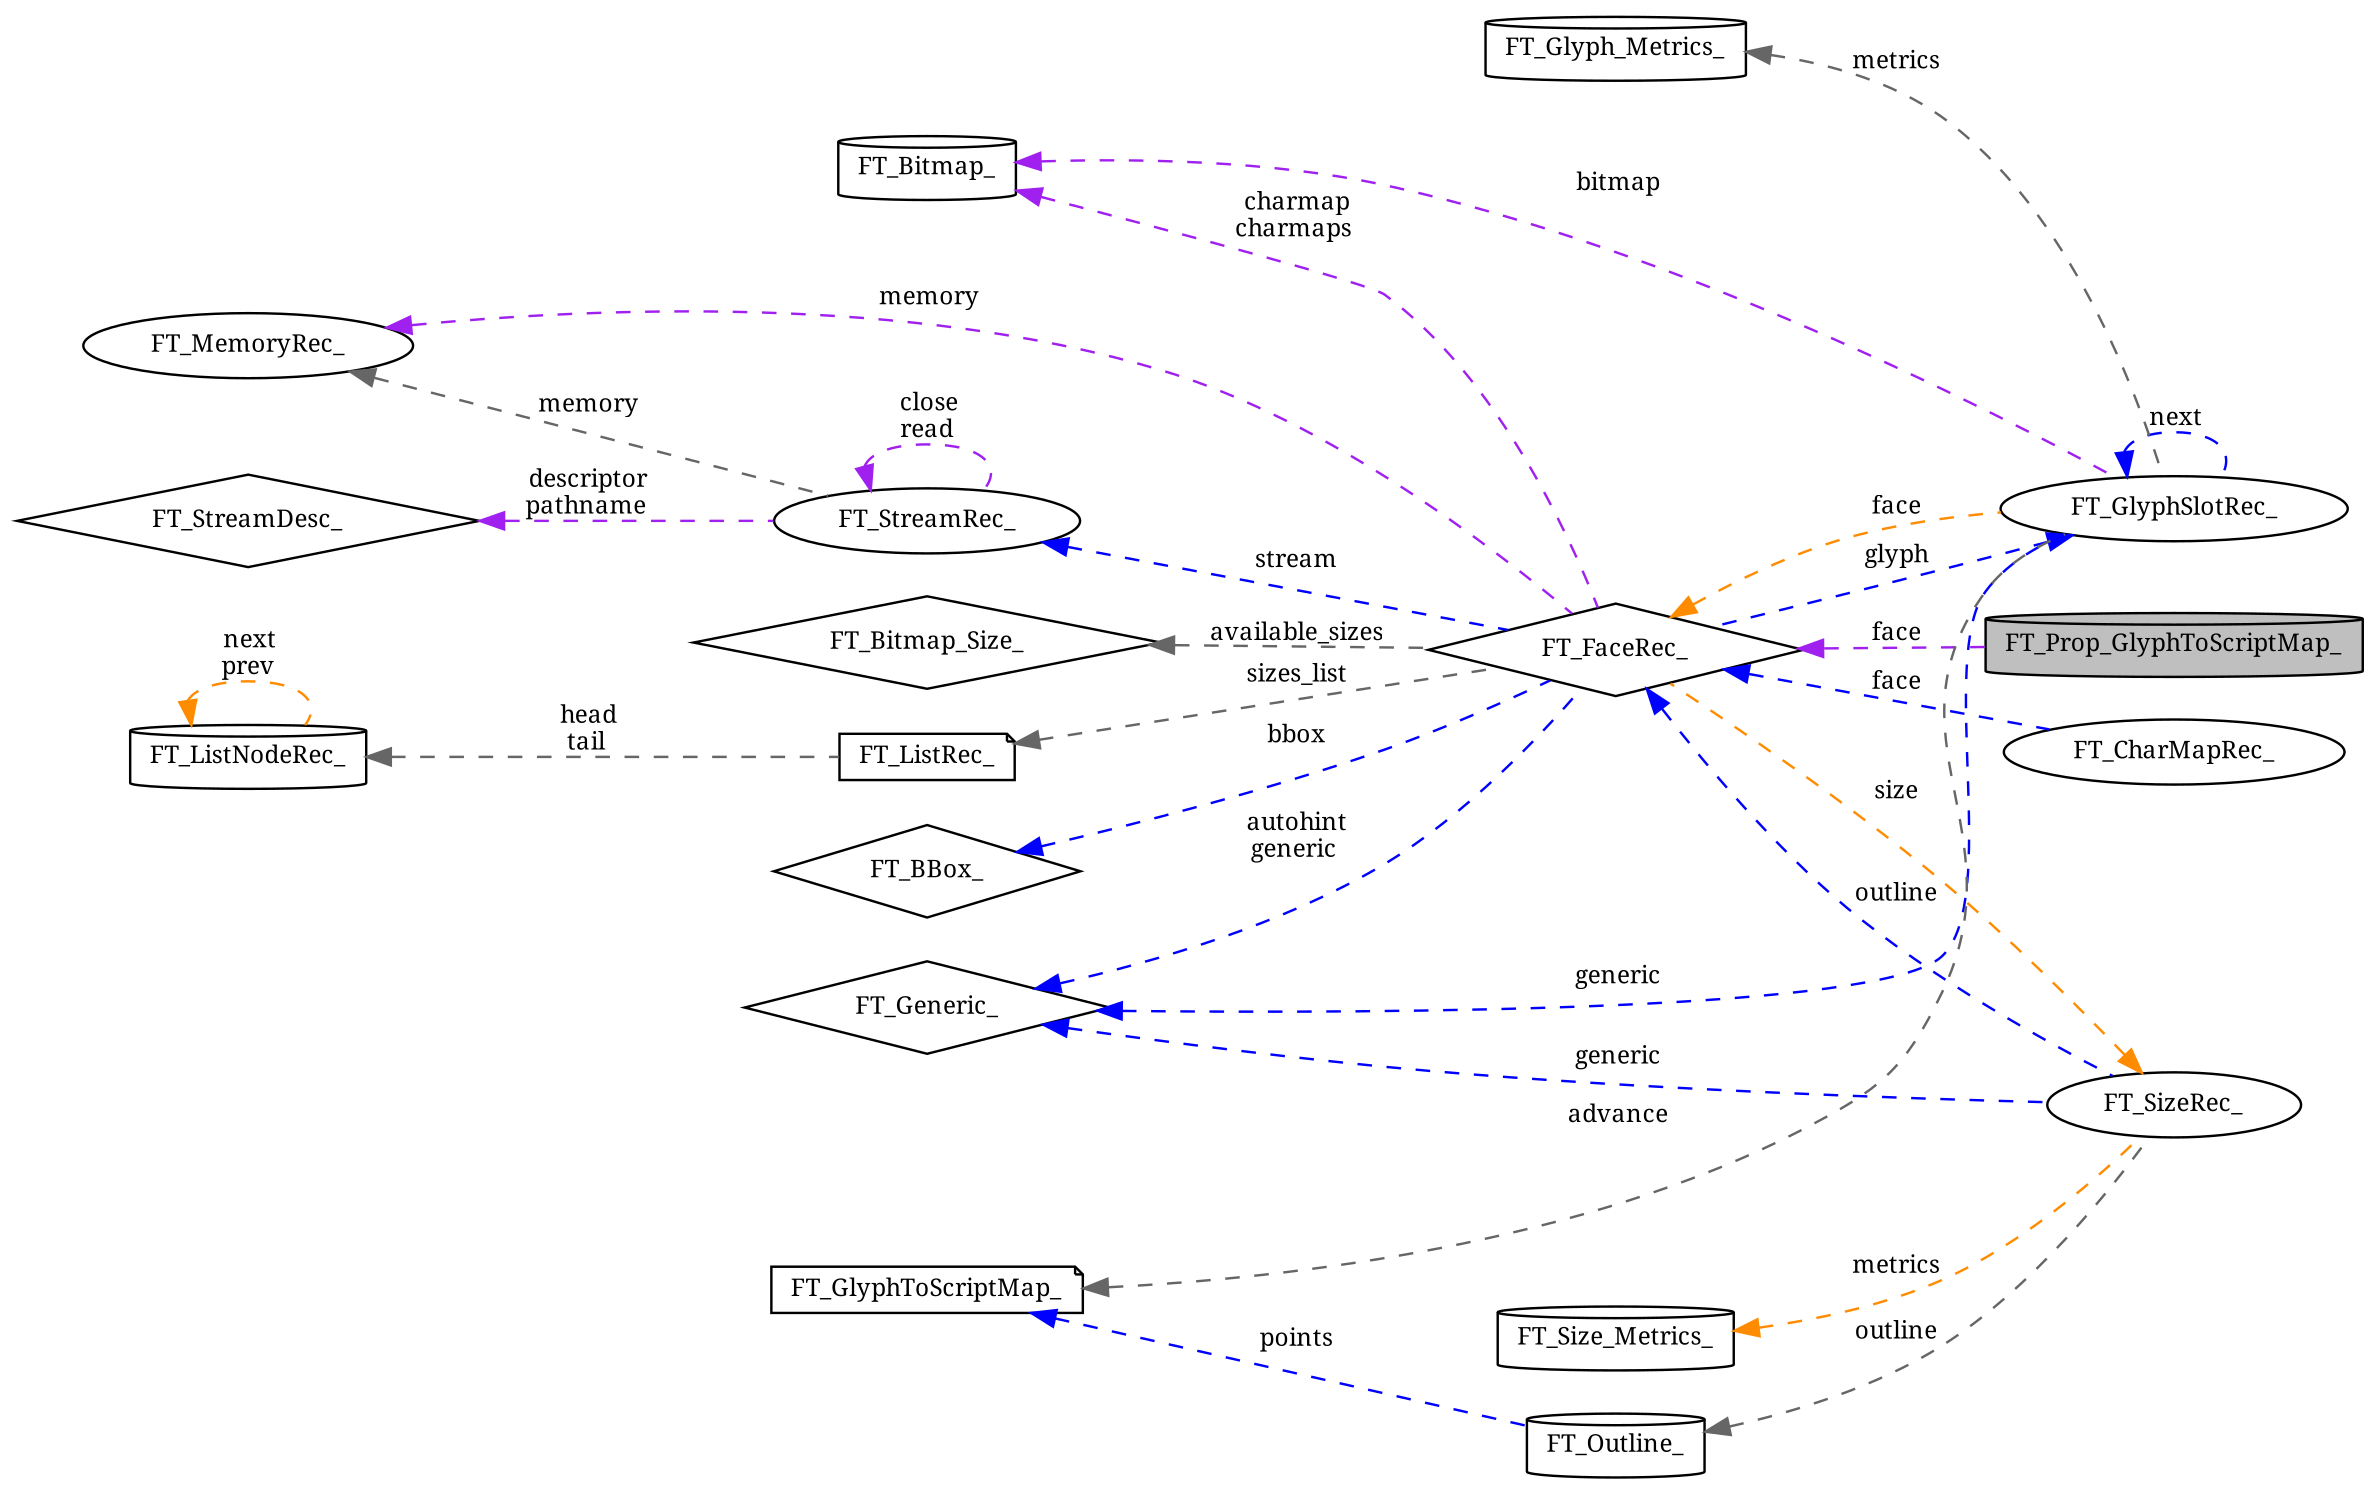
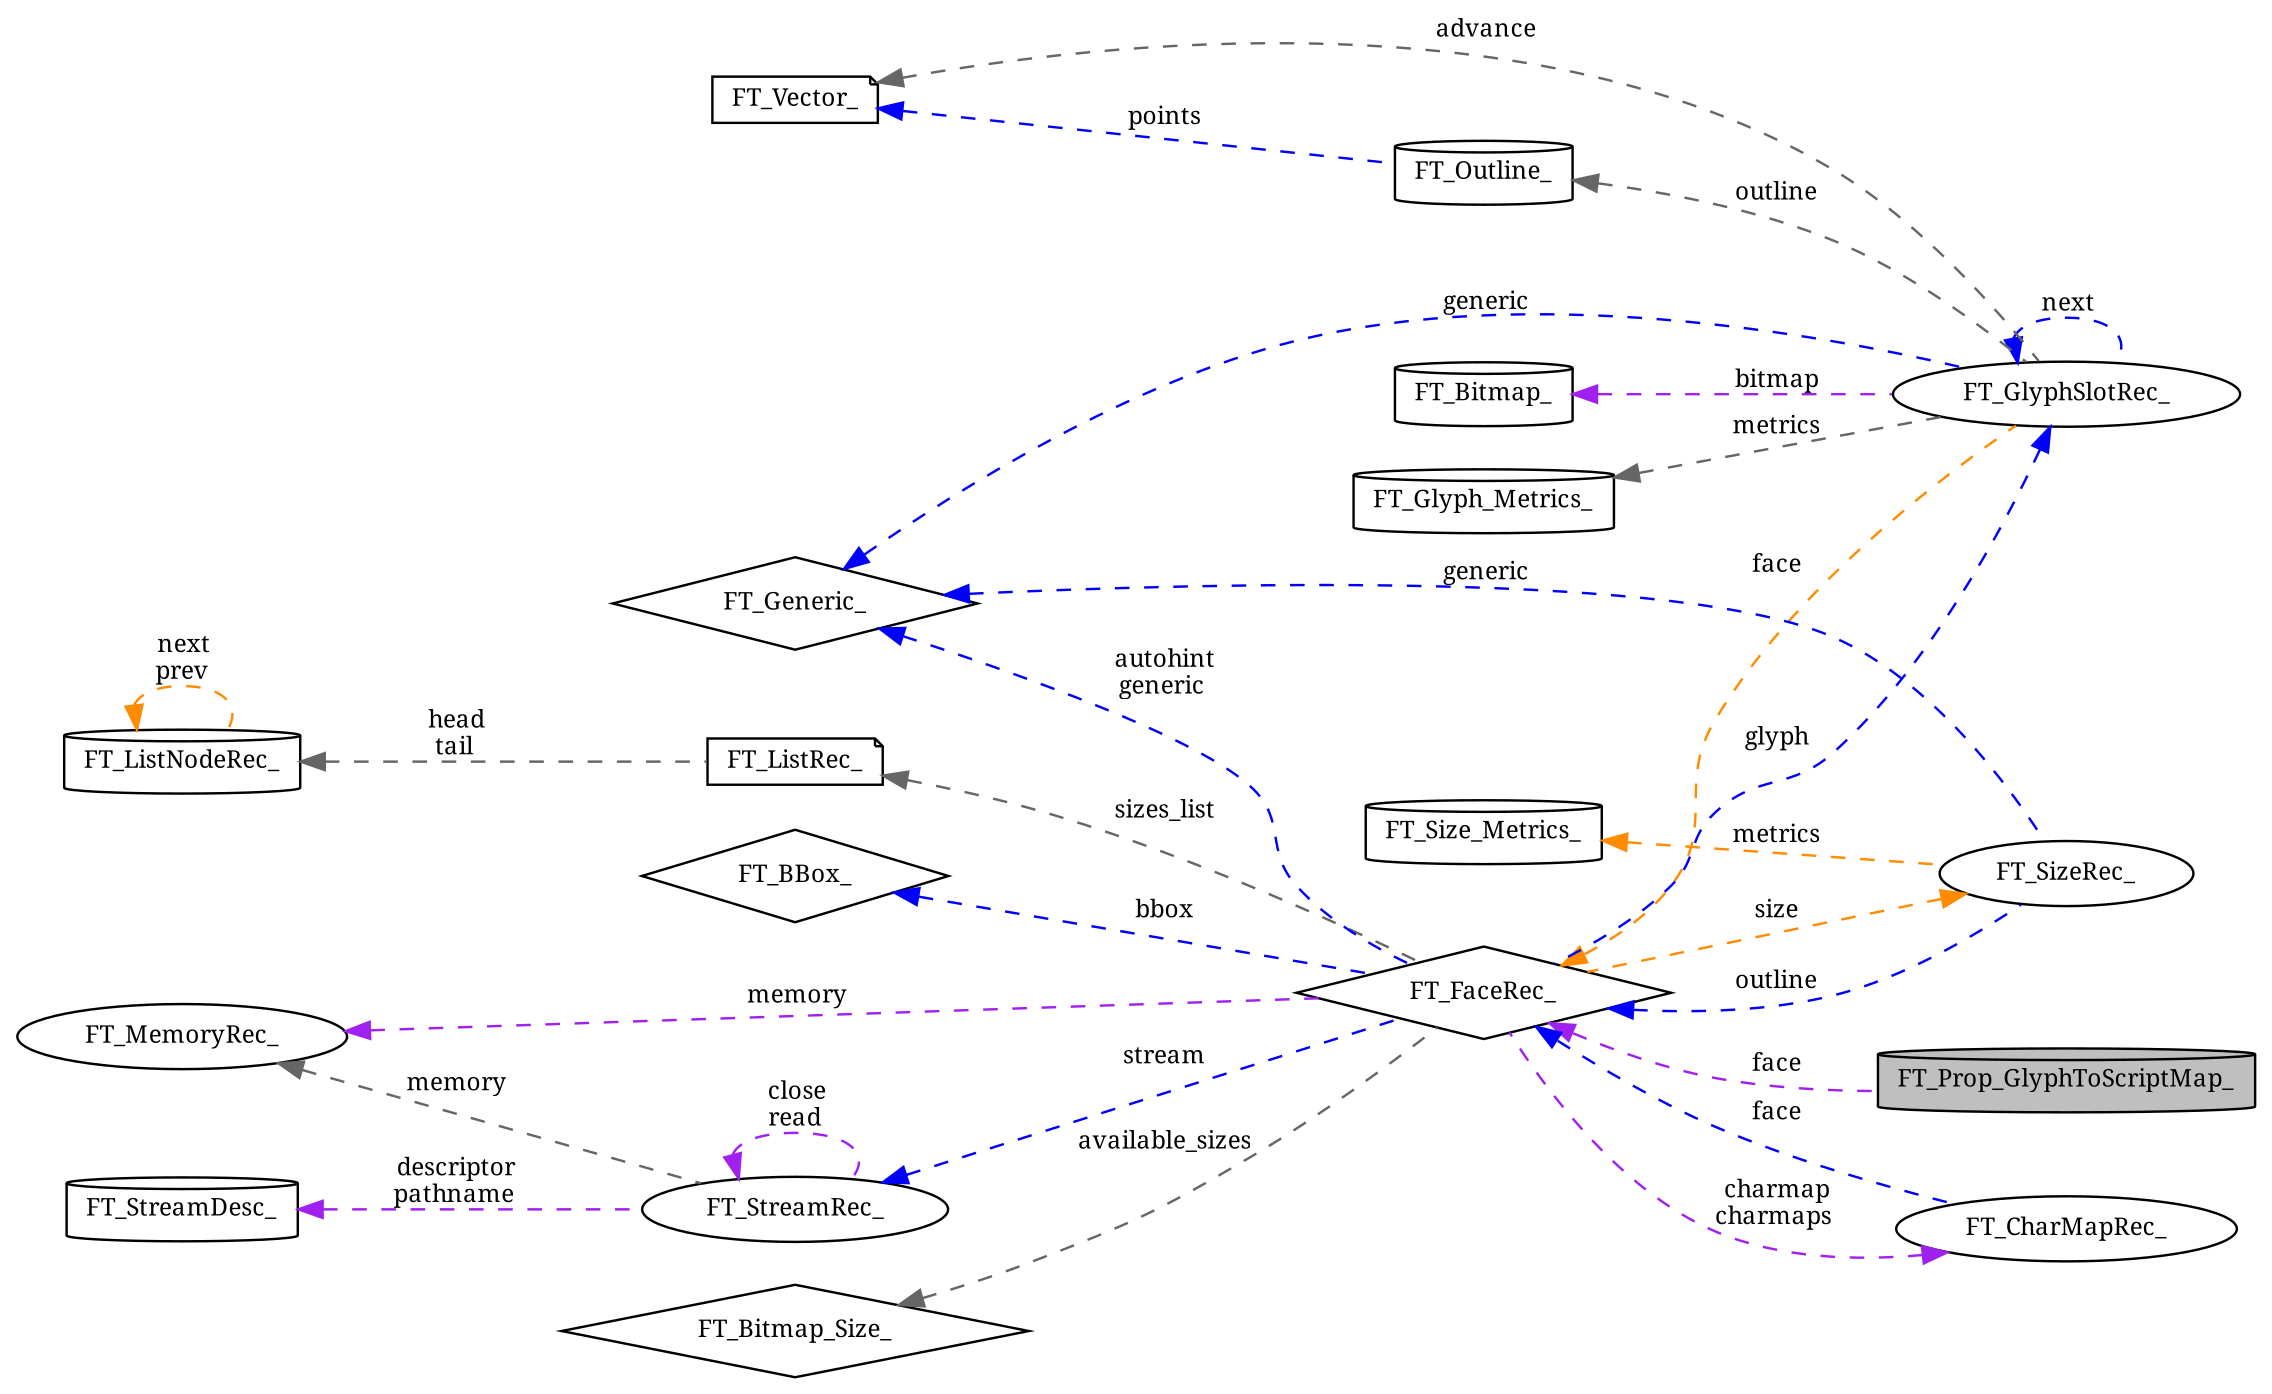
edge "FT_FaceRec_" -> "FT_Bitmap_": now "FT_FaceRec_" -> "FT_CharMapRec_"
node "FT_StreamDesc_": shape diamond -> cylinder
node "FT_GlyphToScriptMap_": label "FT_GlyphToScriptMap_" -> "FT_Vector_"
edge "FT_SizeRec_" -> "FT_Outline_": now "FT_GlyphSlotRec_" -> "FT_Outline_"
